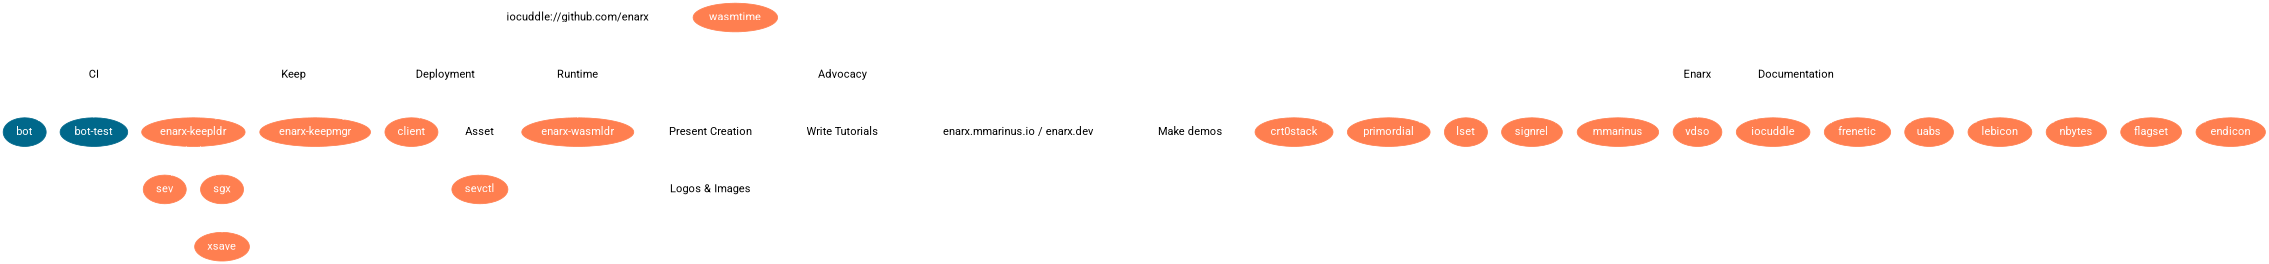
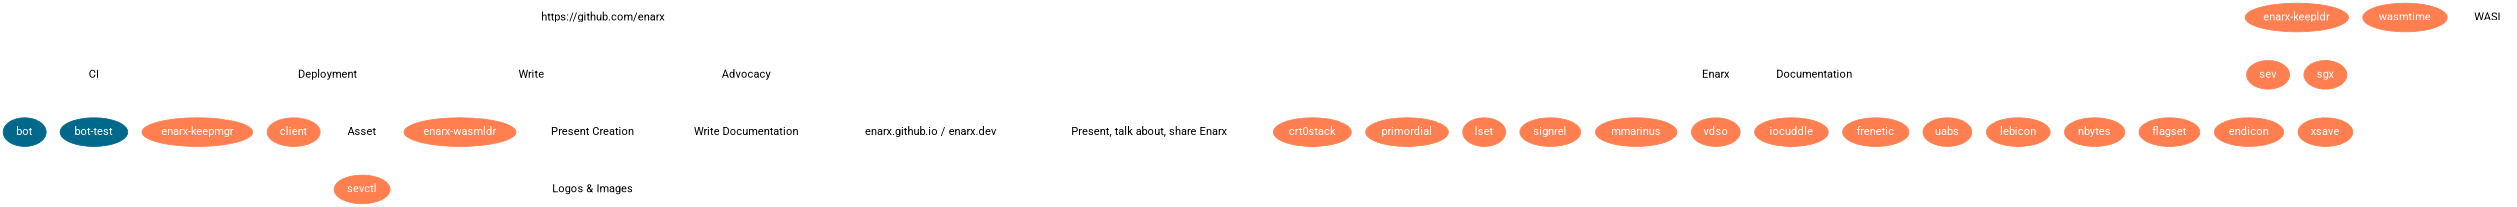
node "iocuddle://github.com/enarx": label "iocuddle://github.com/enarx" -> "https://github.com/enarx"
node "WASI": added
node "Keep": removed
node "Runtime": label "Runtime" -> "Write"
node "Write Tutorials": label "Write Tutorials" -> "Write Documentation"
node "enarx.mmarinus.io / enarx.dev": label "enarx.mmarinus.io / enarx.dev" -> "enarx.github.io / enarx.dev"
node "Present, talk about, share Enarx": added
node "Make demos": removed
